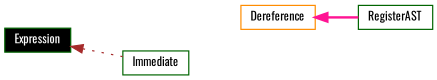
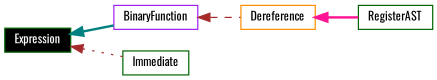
node "BinaryFunction": added
